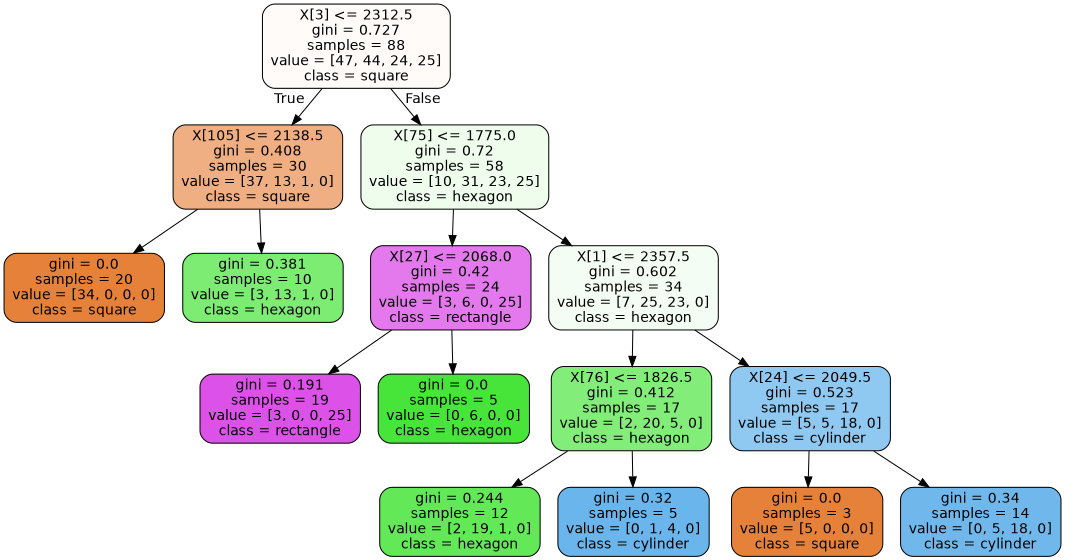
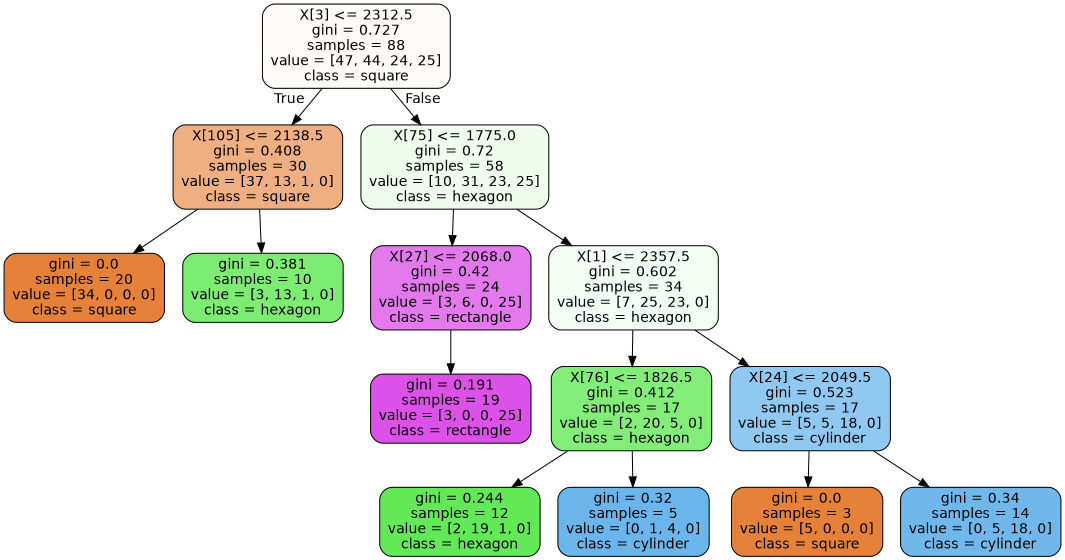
node "gini = 0.0 samples = 5 value = [0, 6, 0, 0] class = hexagon": removed
